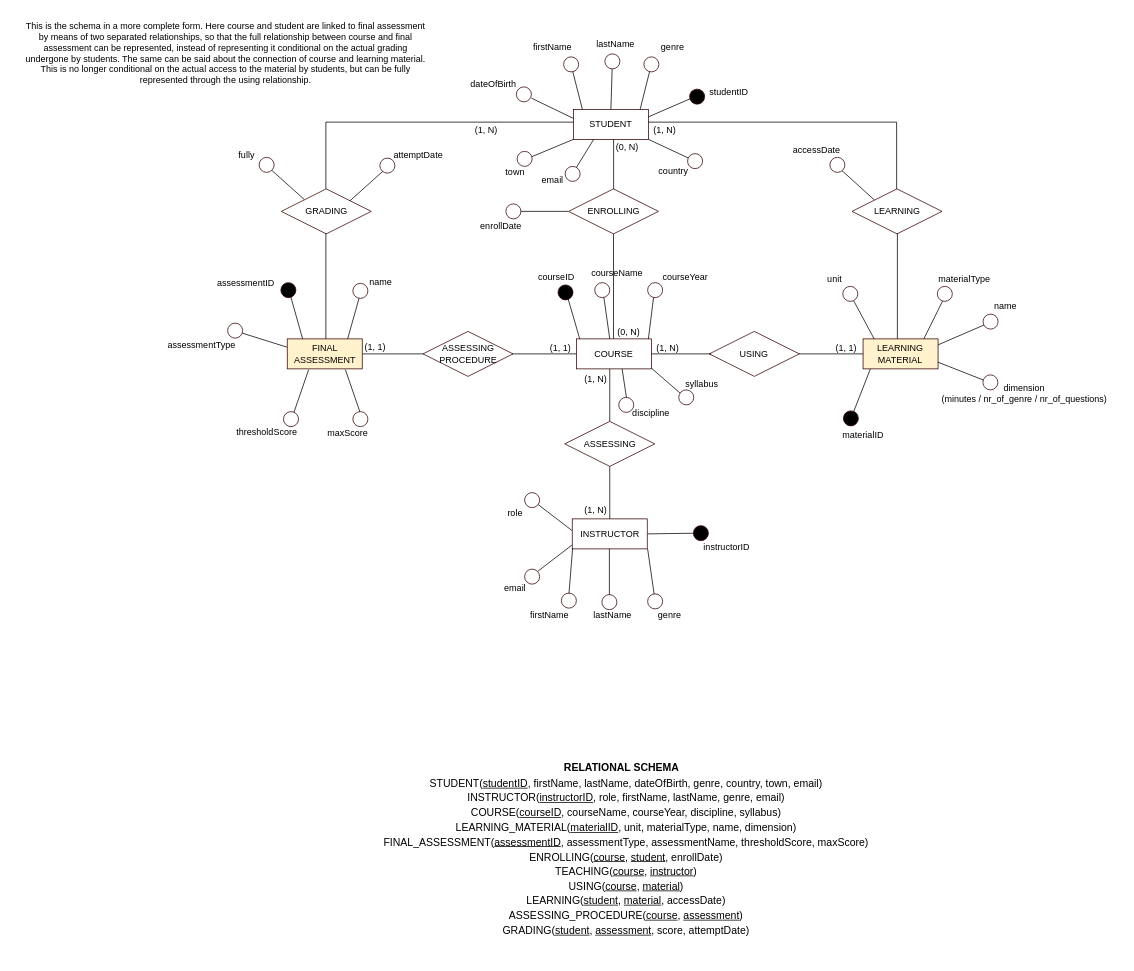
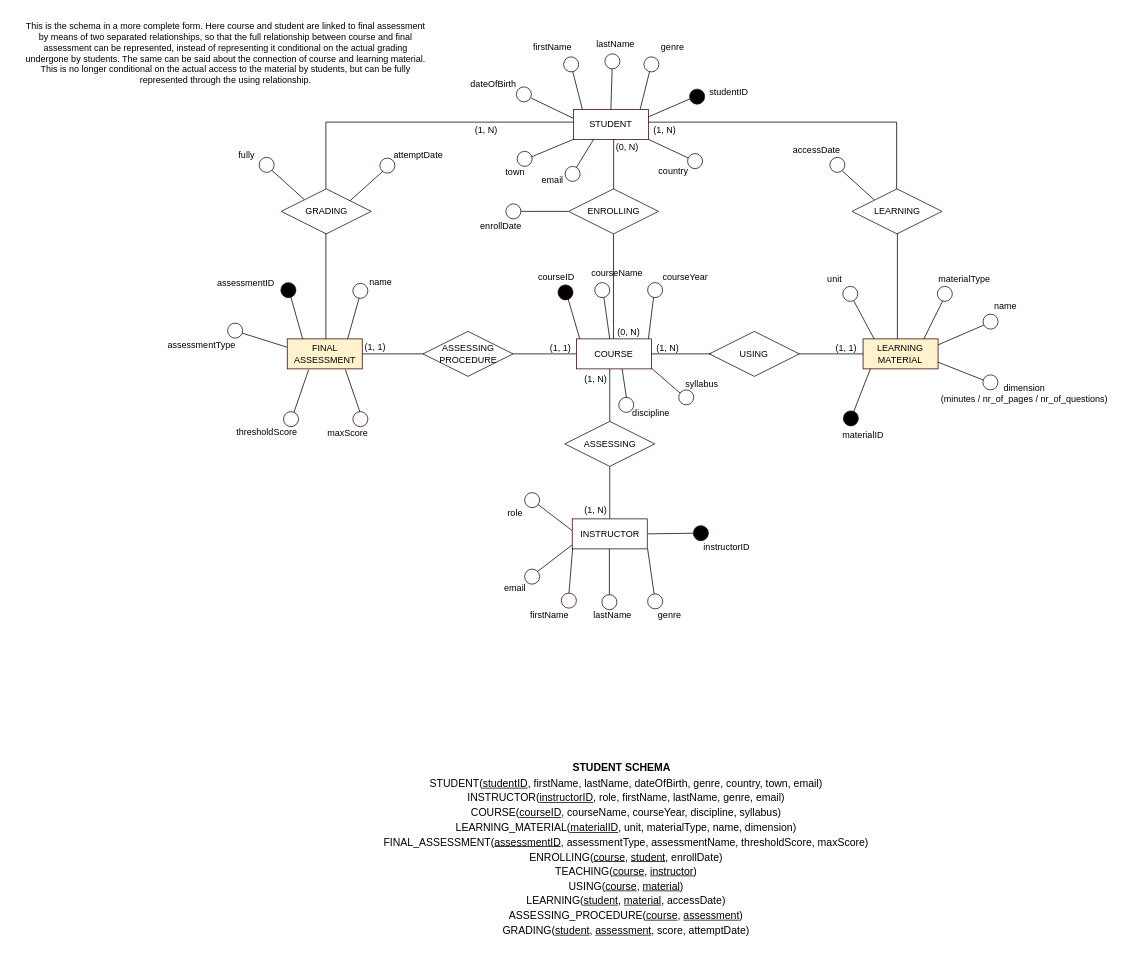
node "dimension(minutes / nr_of_genre / nr_of_questions)": label "dimension(minutes / nr_of_genre / nr_of_questions)" -> "dimension(minutes / nr_of_pages / nr_of_questions)"
node "RELATIONAL SCHEMA": label "RELATIONAL SCHEMA" -> "STUDENT SCHEMA"
